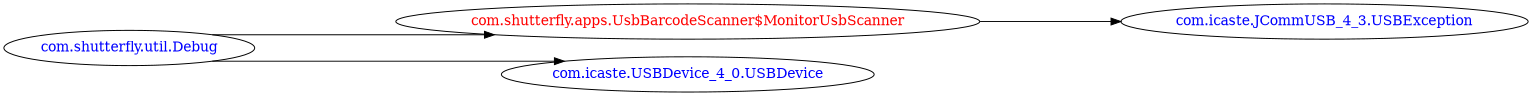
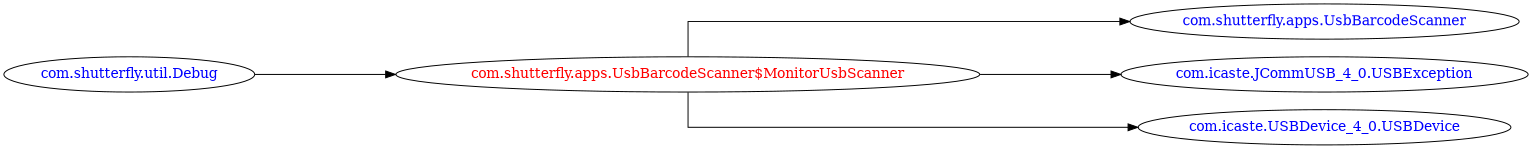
node "com.shutterfly.apps.UsbBarcodeScanner": added
node "com.icaste.JCommUSB_4_3.USBException": label "com.icaste.JCommUSB_4_3.USBException" -> "com.icaste.JCommUSB_4_0.USBException"
edge "com.shutterfly.util.Debug" -> "com.icaste.USBDevice_4_0.USBDevice": now "com.shutterfly.apps.UsbBarcodeScanner$MonitorUsbScanner" -> "com.icaste.USBDevice_4_0.USBDevice"
